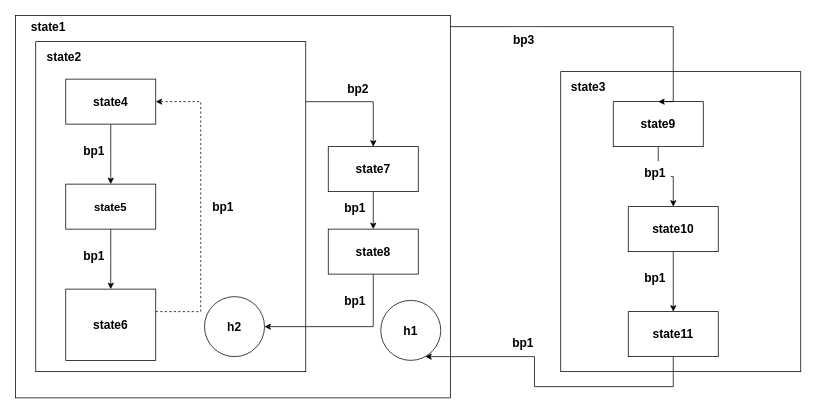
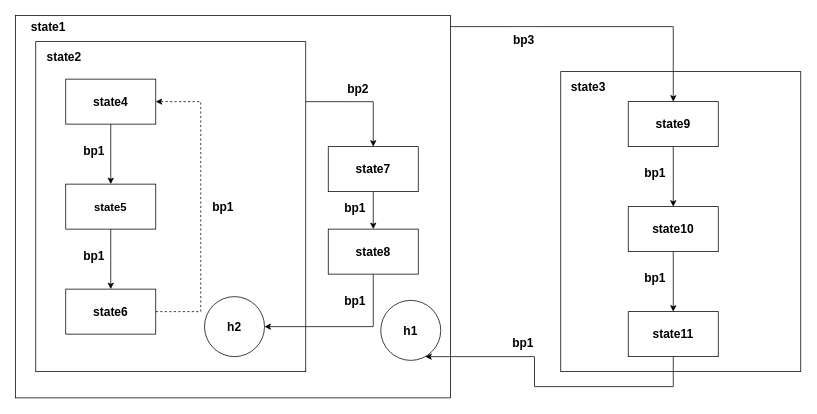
node "state9": moved (658, 124) -> (673, 124)
node "state6": size 90x71 -> 90x45
